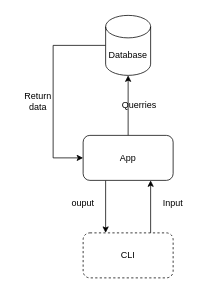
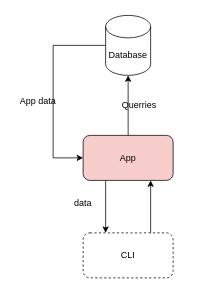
node "Return data": label "Return data" -> "App data"
node "App": fillcolor #ffffff -> #f8cecc
node "ouput": label "ouput" -> "data"
node "Input": removed
